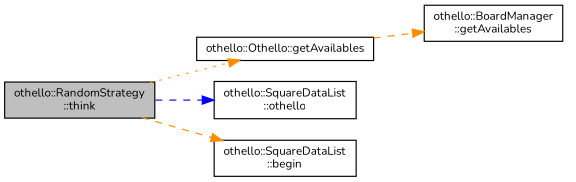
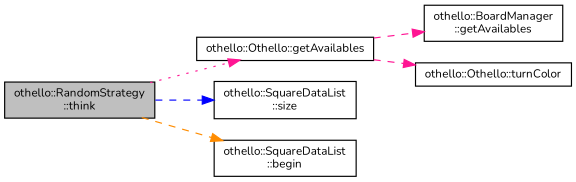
edge "othello::Othello::getAvailables" -> "othello::BoardManager ::getAvailables": color darkorange -> deeppink
edge "othello::RandomStrategy ::think" -> "othello::Othello::getAvailables": color darkorange -> deeppink
node "othello::Othello::turnColor": added
node "othello::SquareDataList ::othello": label "othello::SquareDataList ::othello" -> "othello::SquareDataList ::size"
